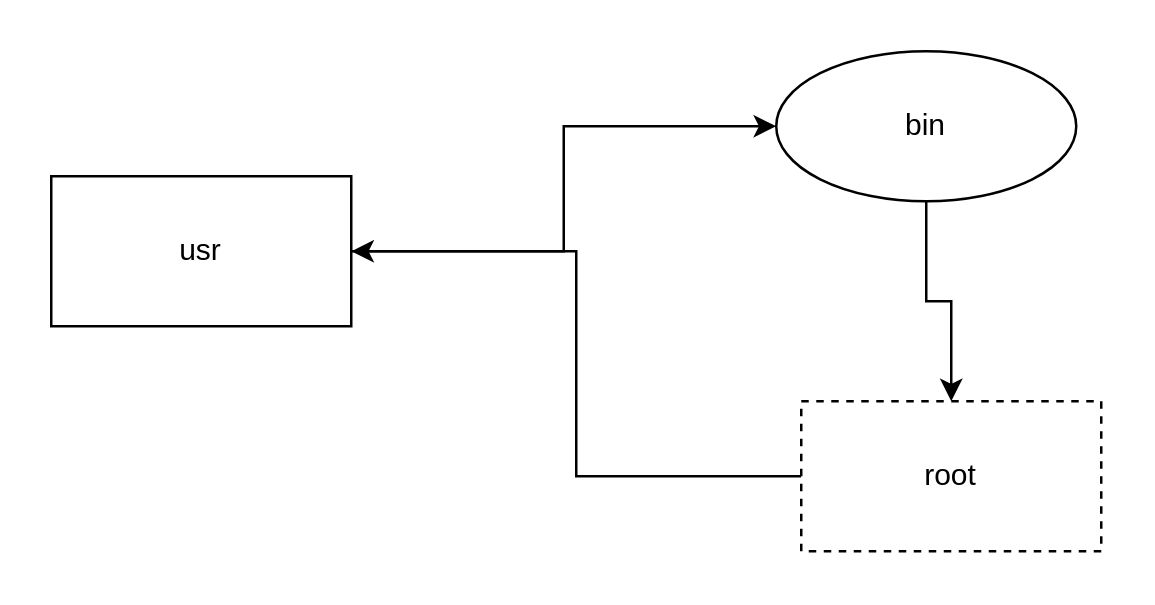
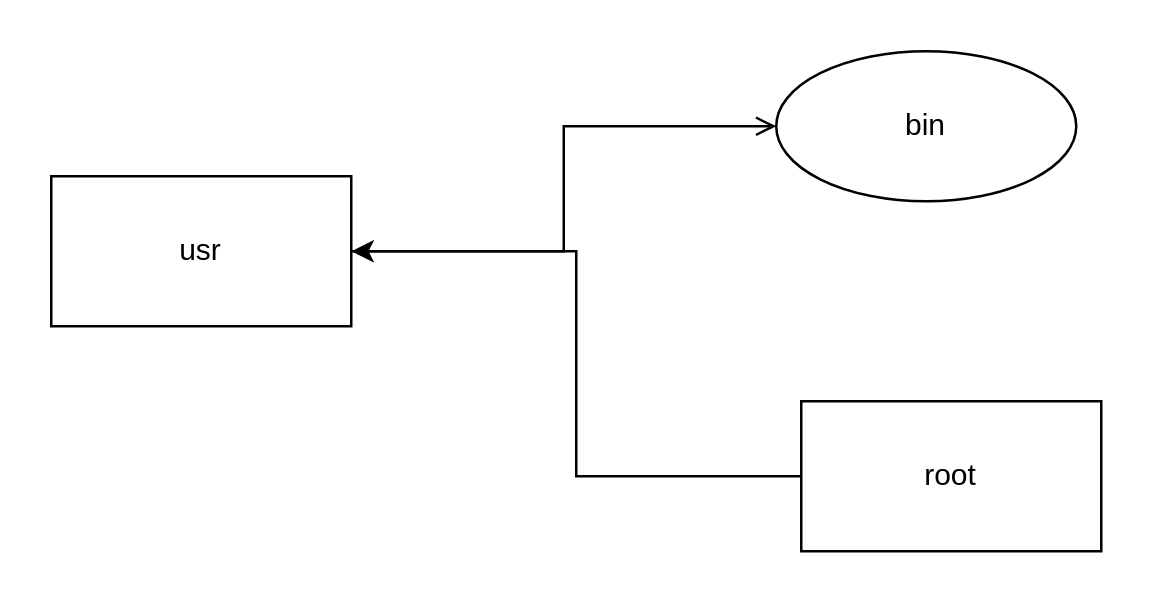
edge "usr" -> "bin": arrowhead classic -> open
edge "bin" -> "root": removed
node "root": style dashed -> solid
